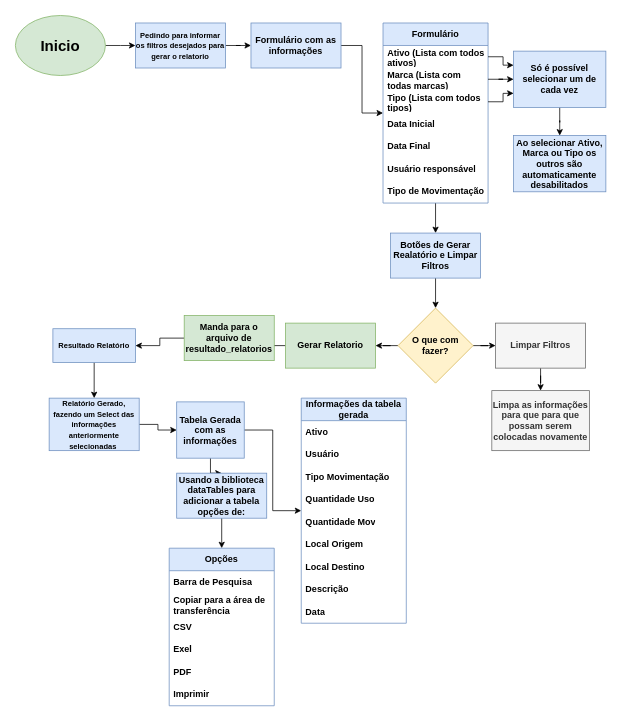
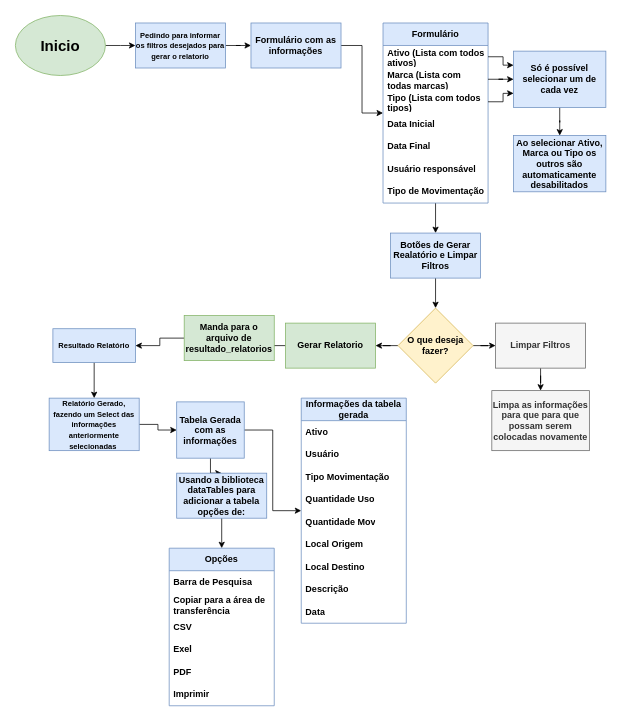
node "O que com fazer?": label "O que com fazer?" -> "O que deseja fazer?"
